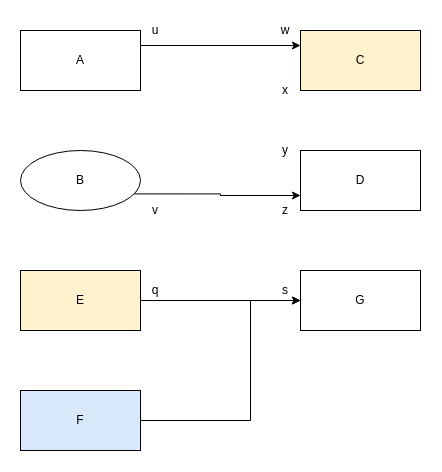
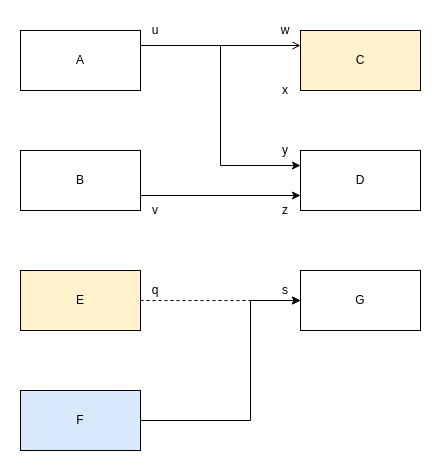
edge "A" -> "C": arrowhead classic -> open
edge "A" -> "D": added
node "B": shape ellipse -> rectangle
edge "E" -> "G": style solid -> dashed
